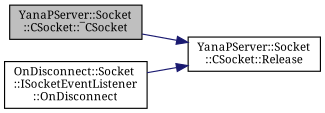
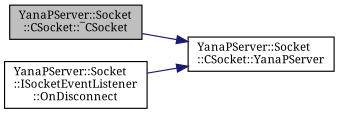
node "YanaPServer::Socket ::CSocket::Release": label "YanaPServer::Socket ::CSocket::Release" -> "YanaPServer::Socket ::CSocket::YanaPServer"
node "OnDisconnect::Socket ::ISocketEventListener ::OnDisconnect": label "OnDisconnect::Socket ::ISocketEventListener ::OnDisconnect" -> "YanaPServer::Socket ::ISocketEventListener ::OnDisconnect"
